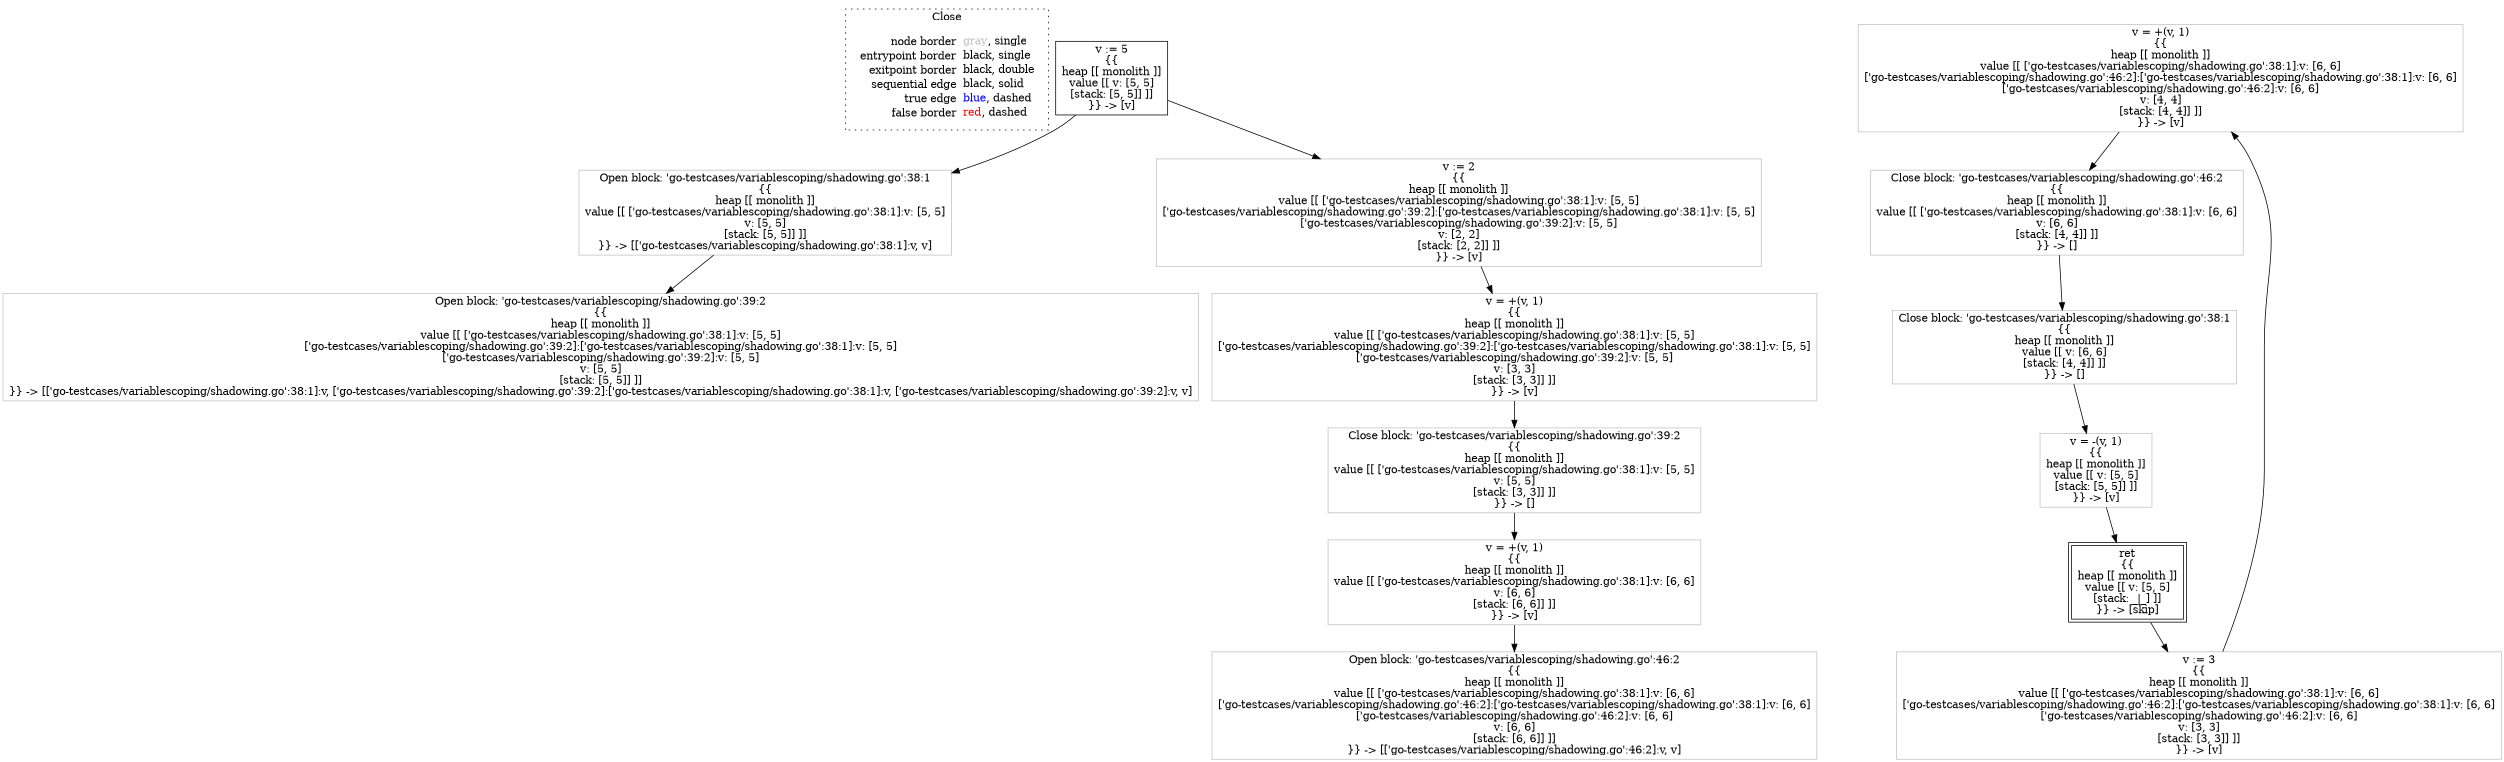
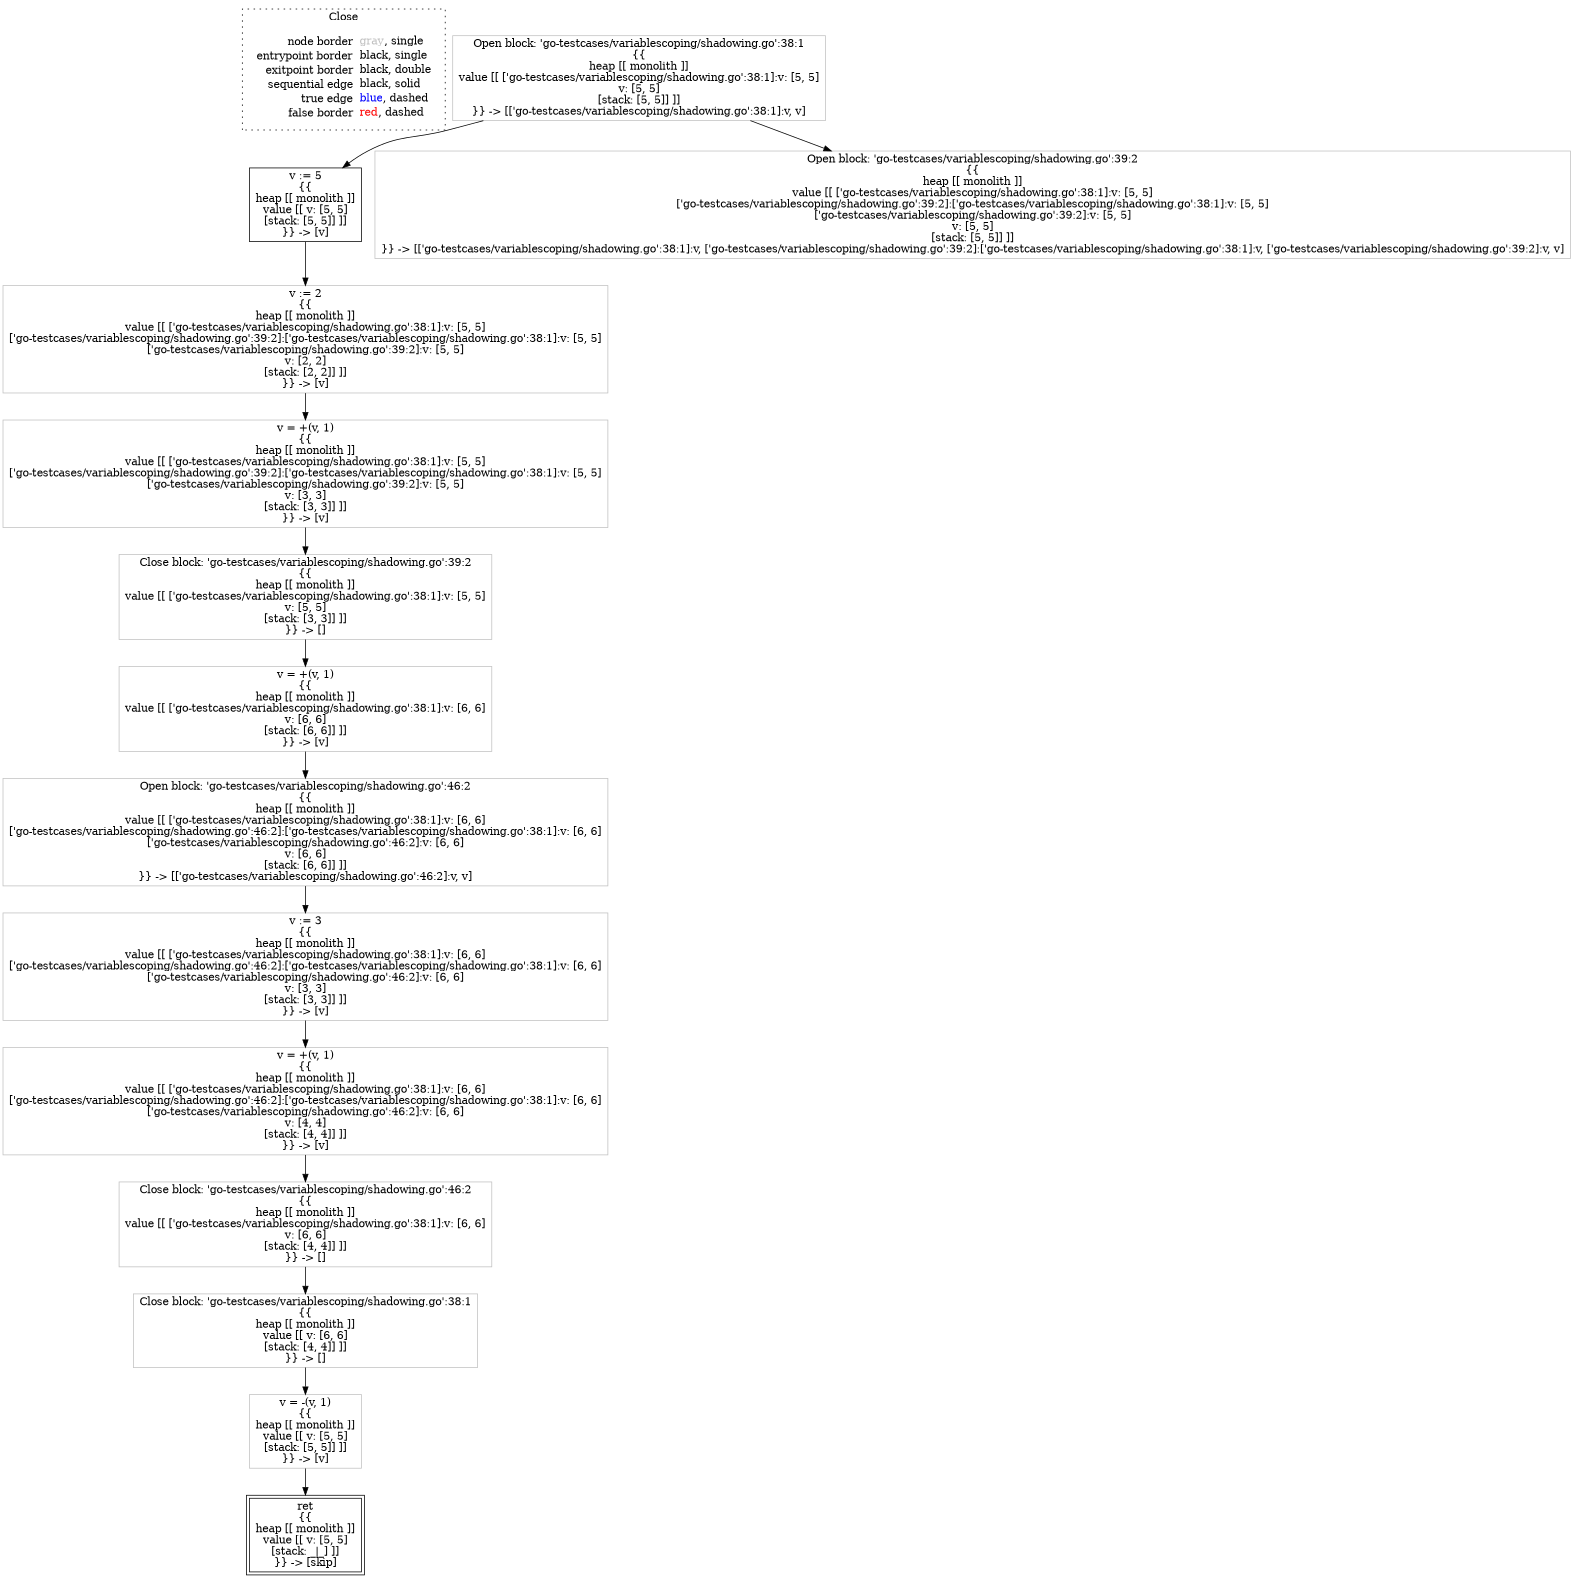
edge "v := 5" -> "Open block: 'go-testcases/variablescoping/shadowing.go':38:1": reversed
edge "ret" -> "v := 3": now "Open block: 'go-testcases/variablescoping/shadowing.go':46:2" -> "v := 3"
